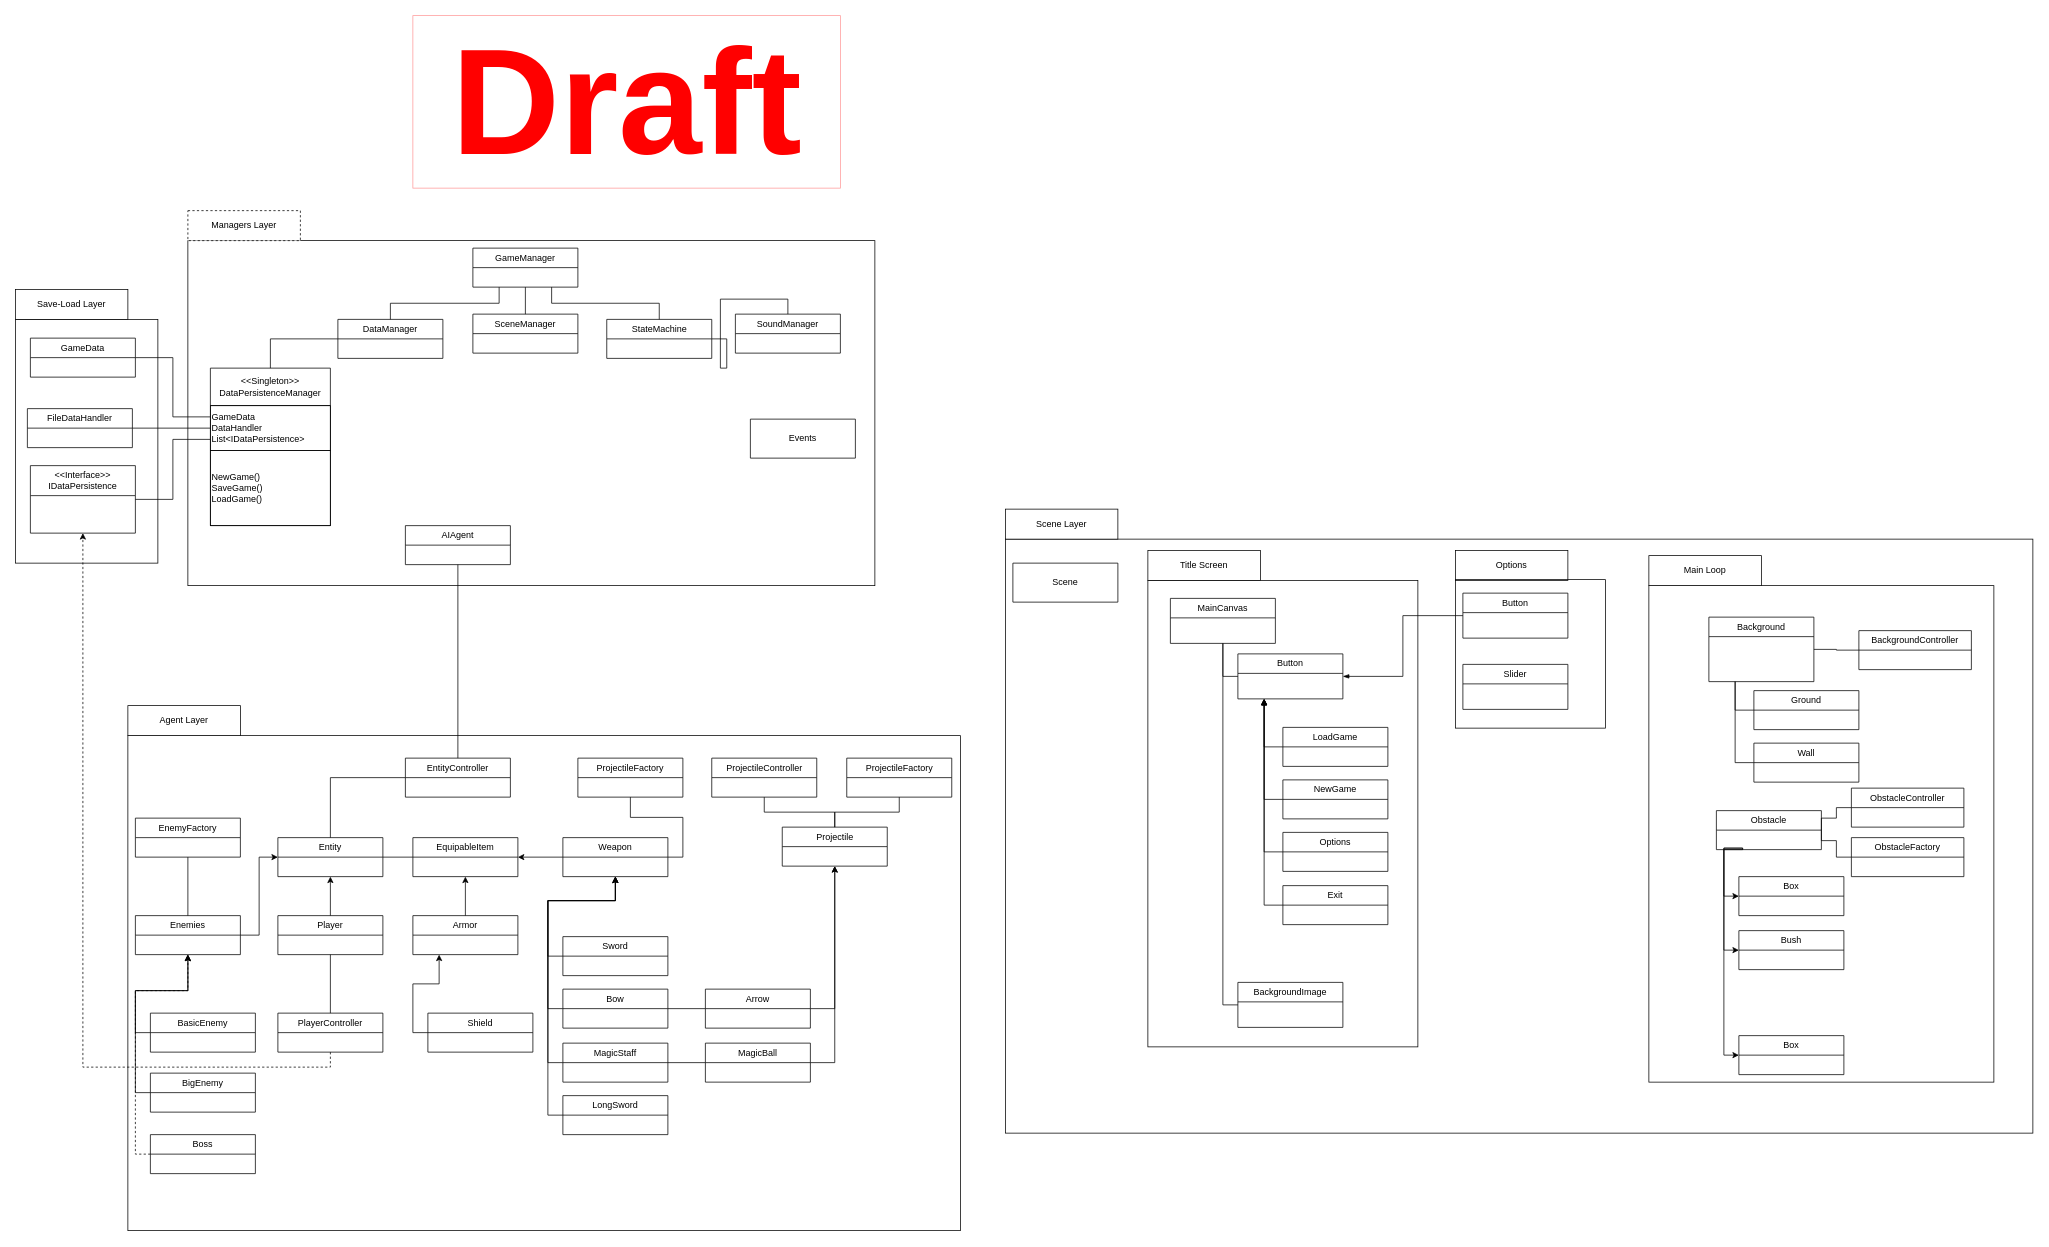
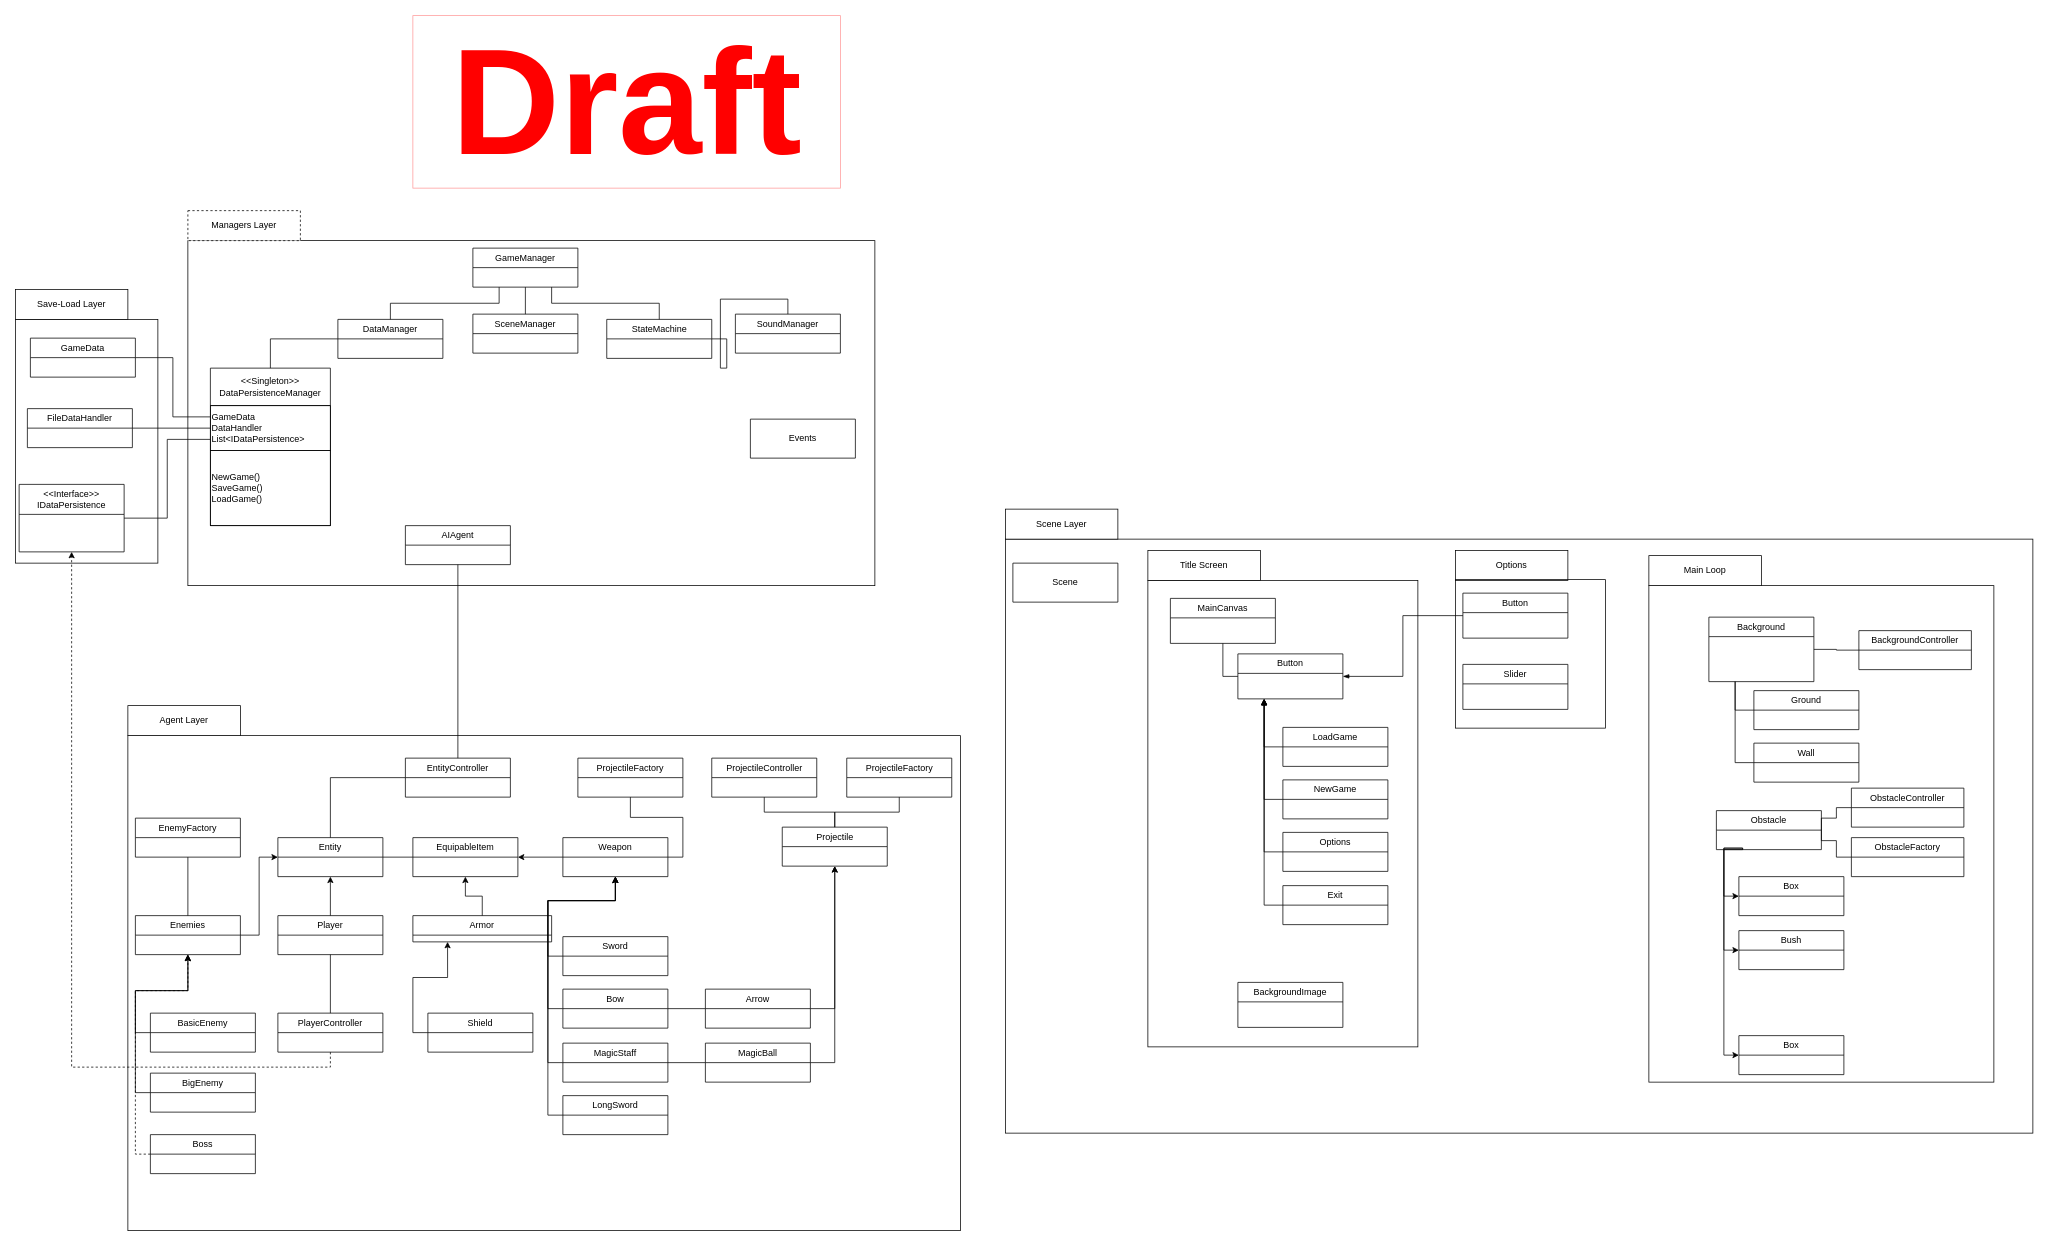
node "<<Interface>> IDataPersistence": moved (83, 499) -> (72, 518)
edge "MainCanvas" -- "BackgroundImage": removed
node "Armor": size 105x39 -> 139x26
